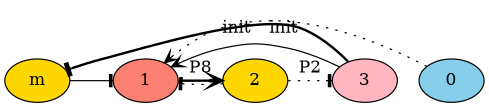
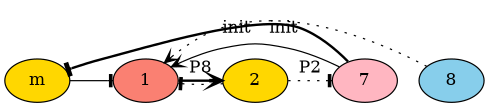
node "3": label "3" -> "7"
node "0": label "0" -> "8"
